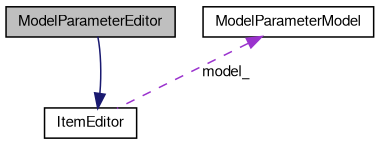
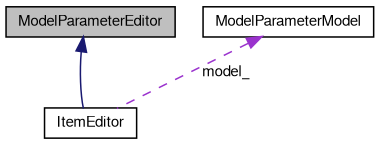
edge "ModelParameterEditor" -> "ItemEditor": reversed
